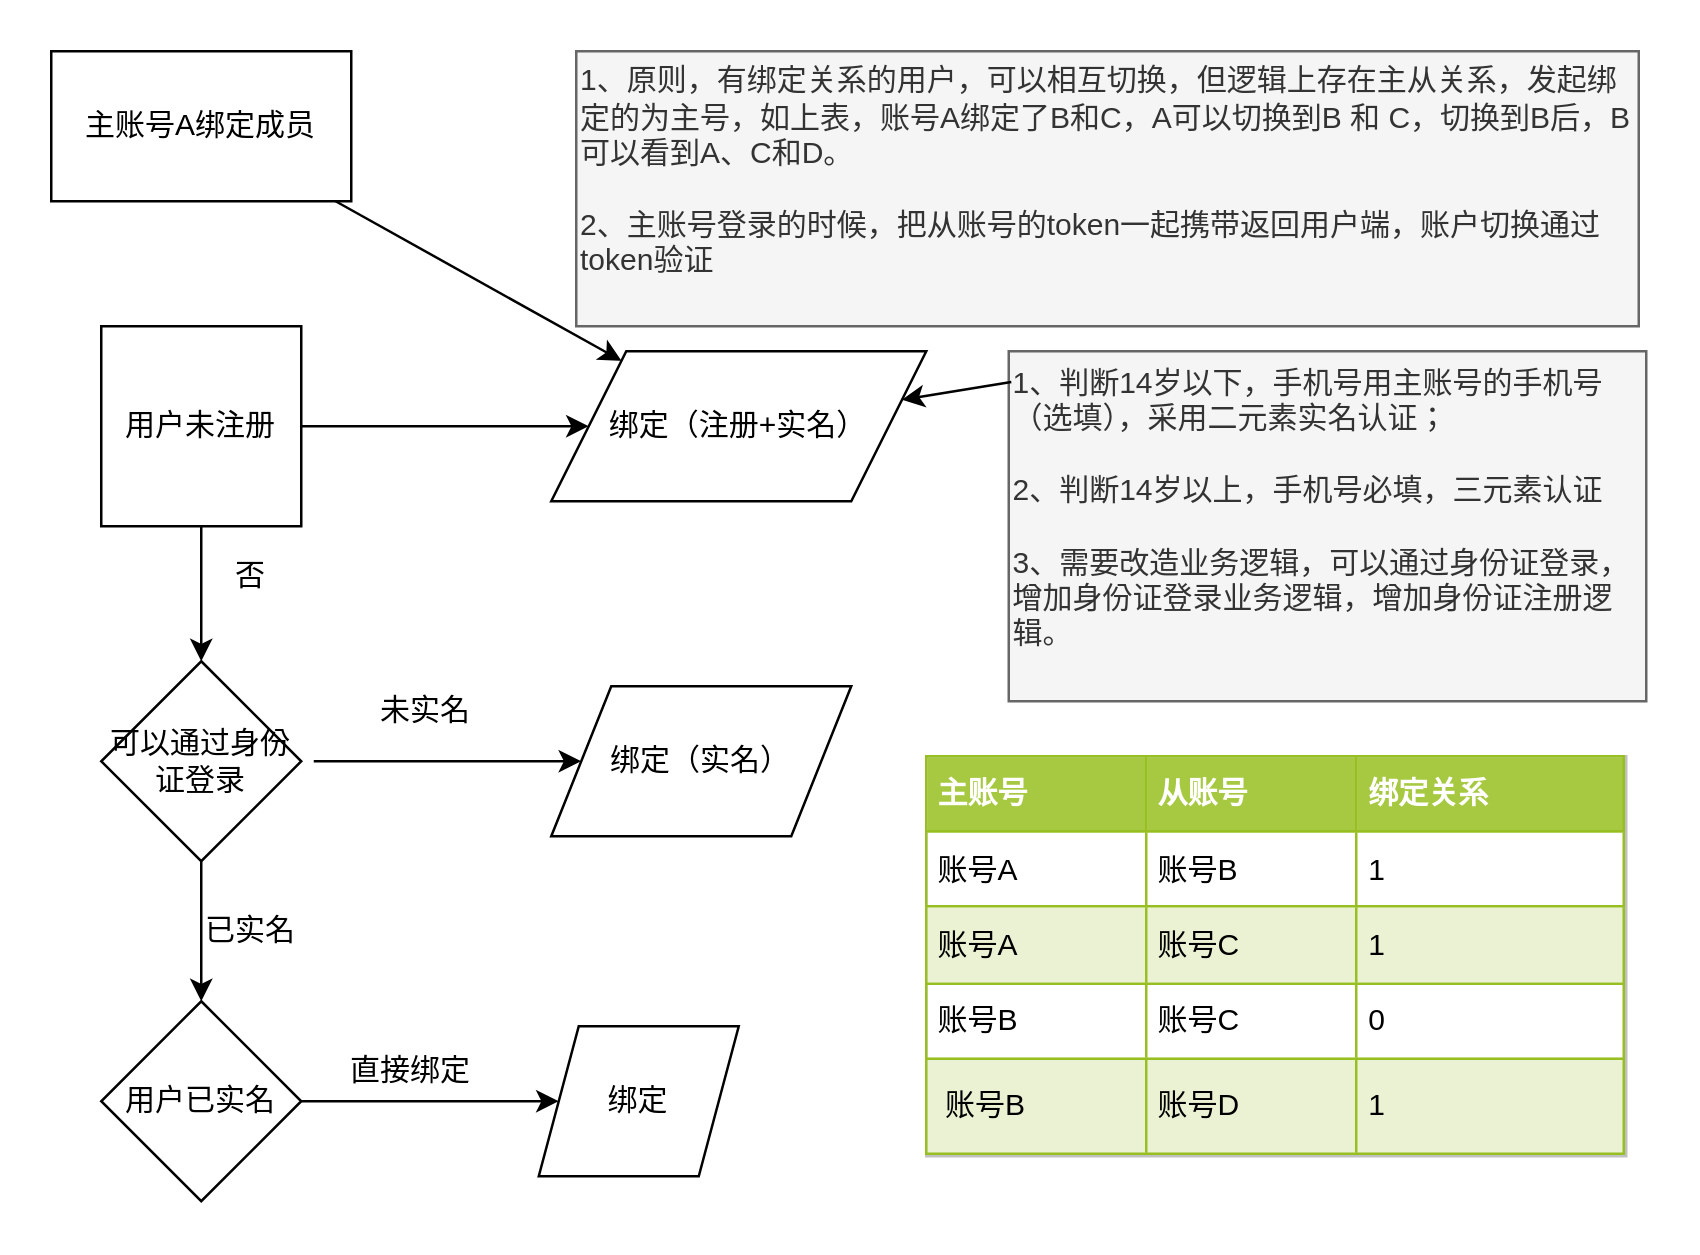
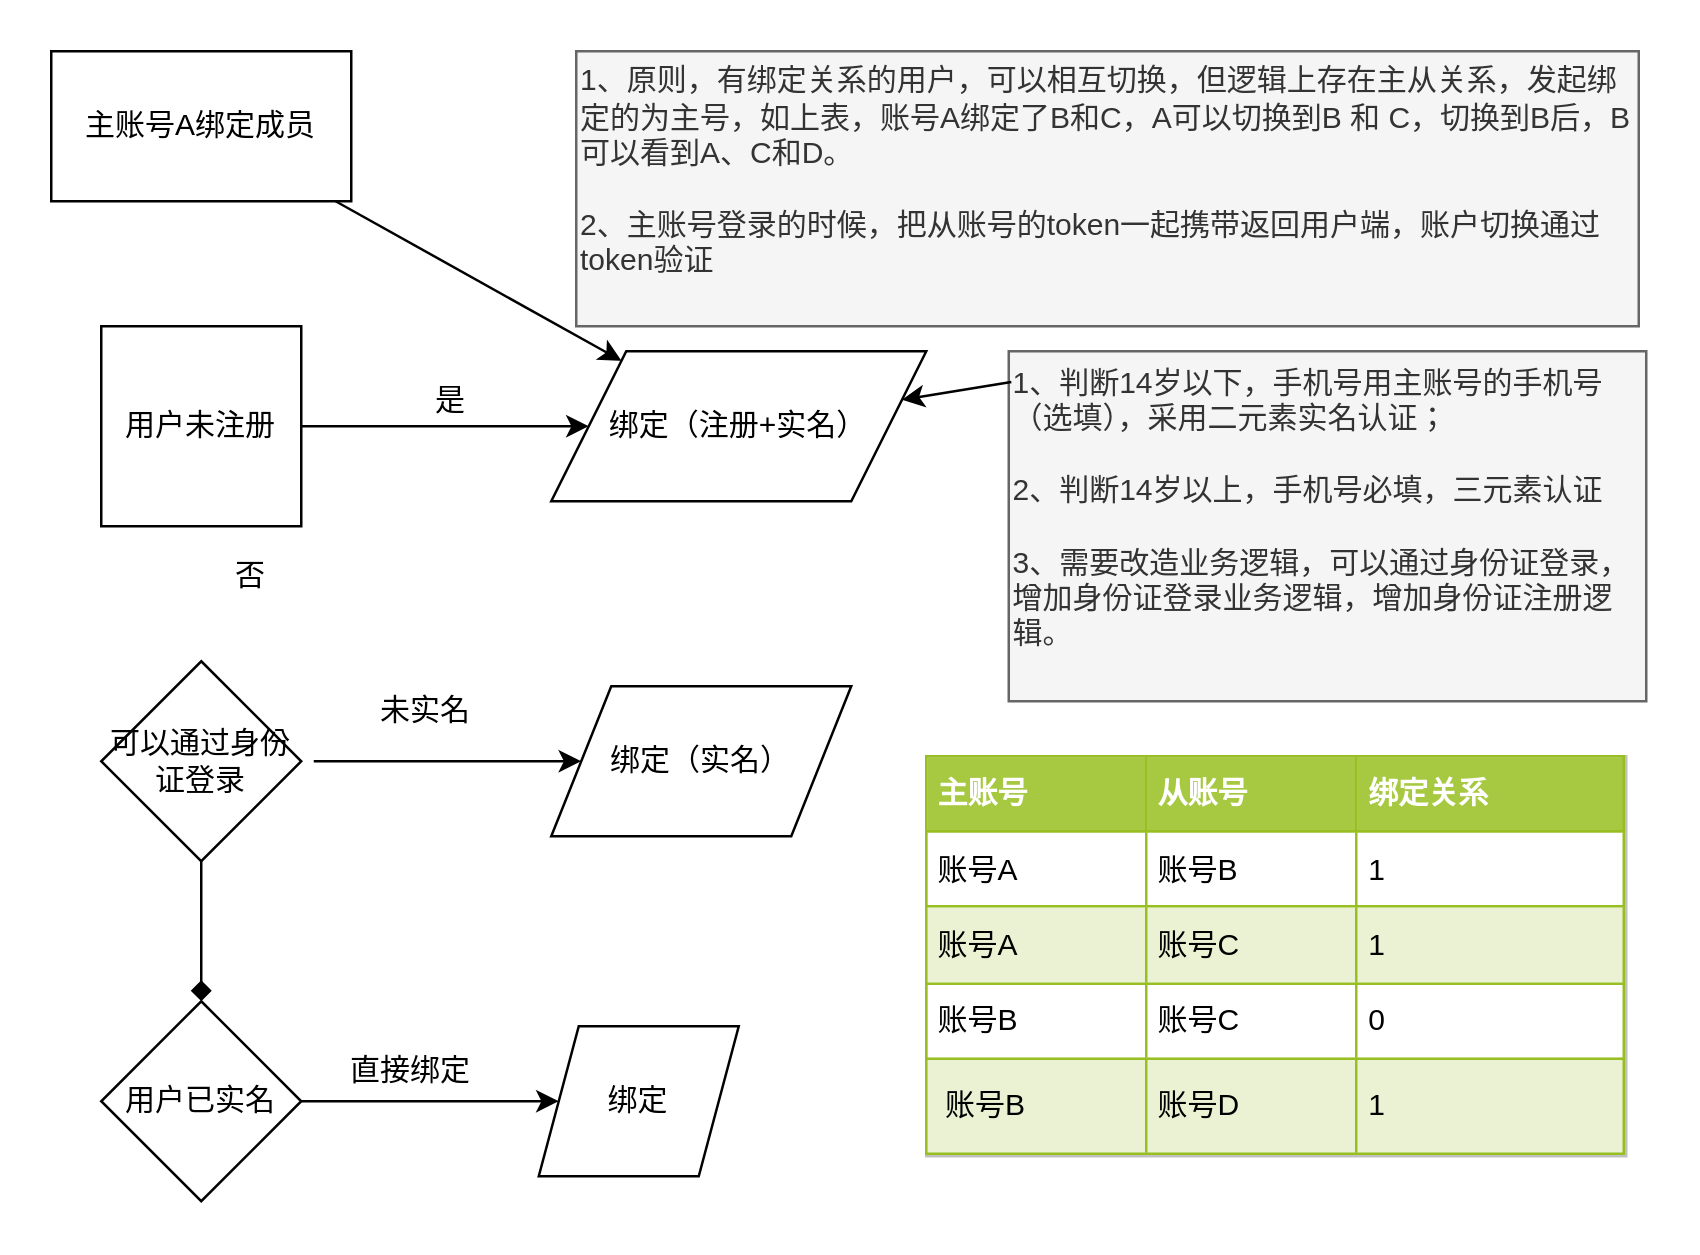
node "是": added
edge "用户未注册" -> "可以通过身份证登录": removed
node "已实名": removed
edge "可以通过身份证登录" -> "用户已实名": arrowhead classic -> diamond
